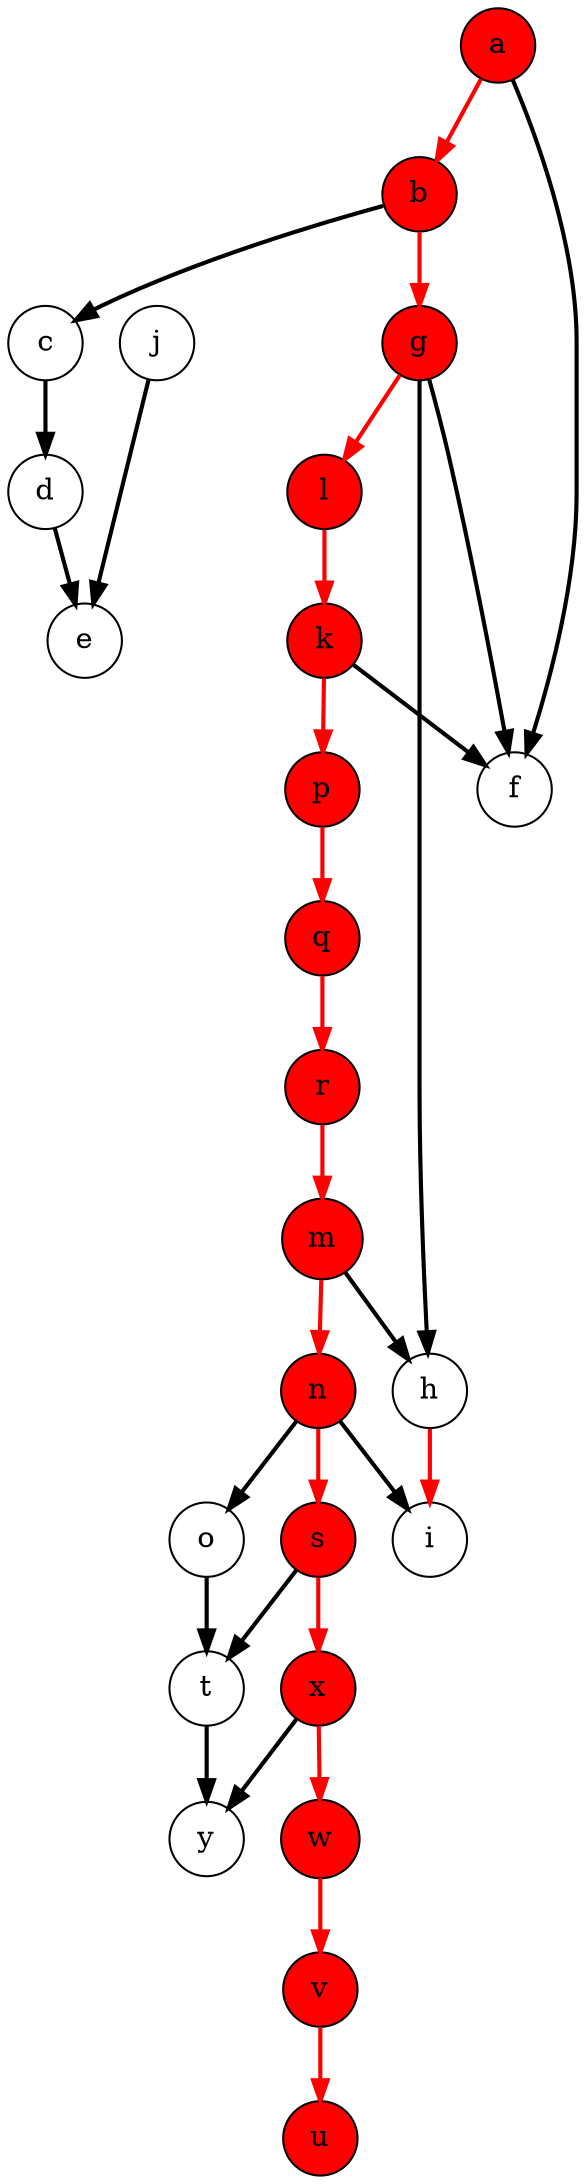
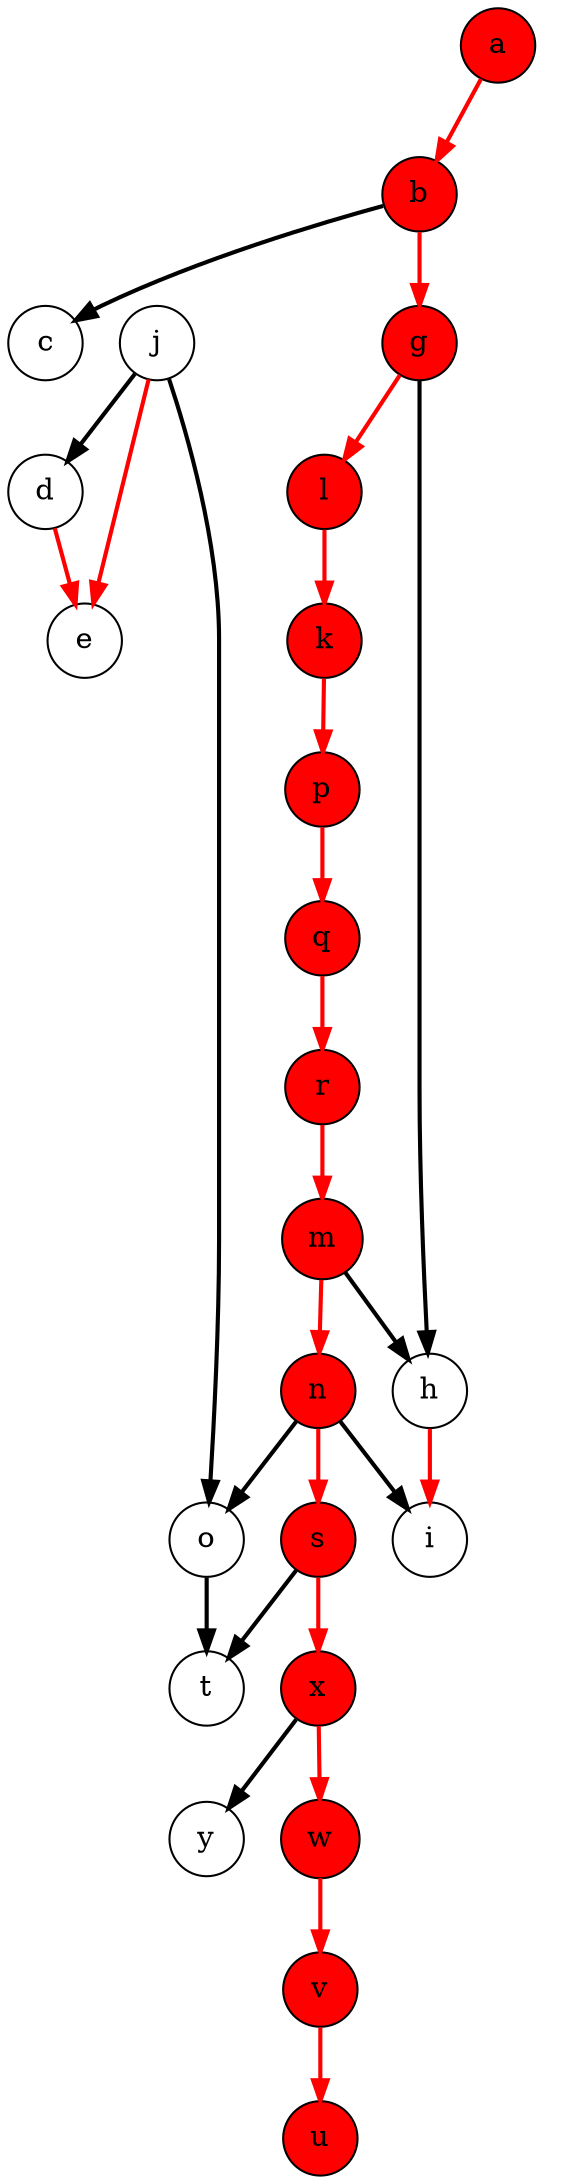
edge "c" -> "d": now "j" -> "d"
edge "j" -> "e": color black -> red
edge "d" -> "e": color black -> red
node "f": removed
edge "j" -> "o": added
edge "t" -> "y": removed
